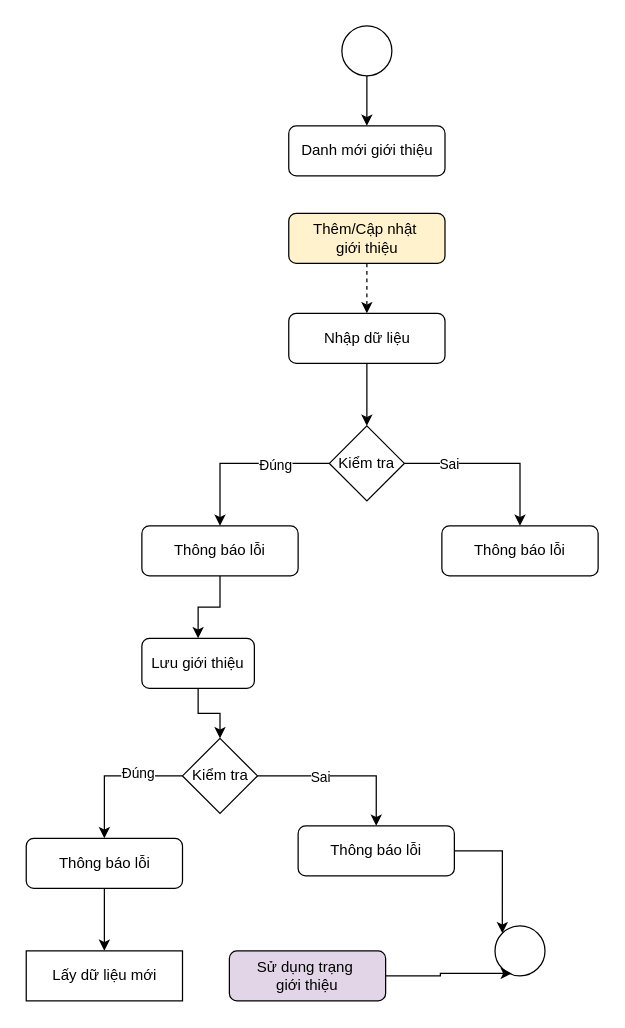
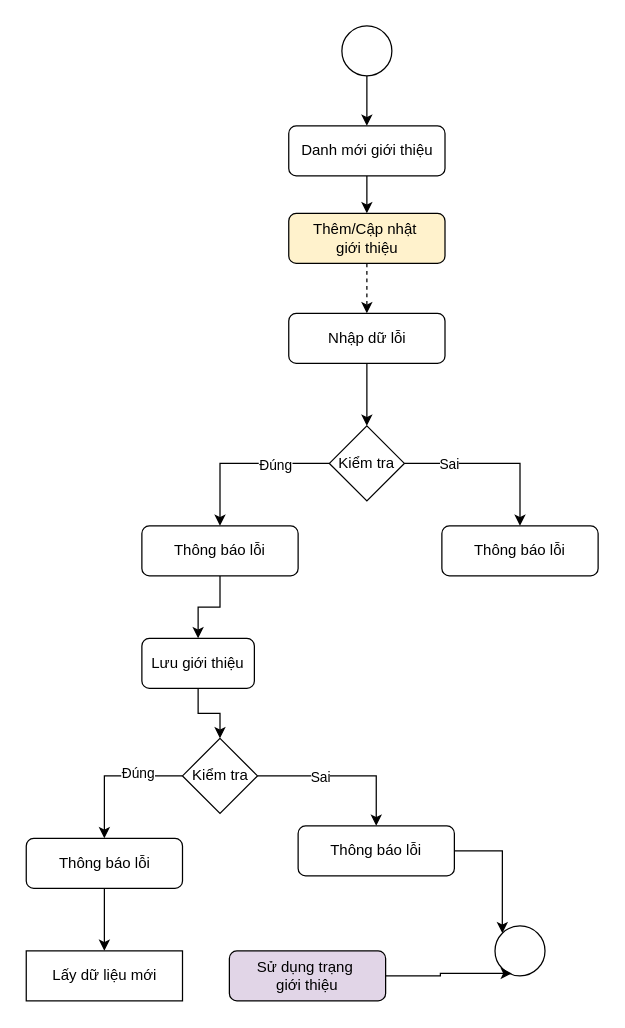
edge "Danh mới giới thiệu" -> "Thêm/Cập nhật giới thiệu": added
node "Nhập dữ liệu": label "Nhập dữ liệu" -> "Nhập dữ lỗi"
